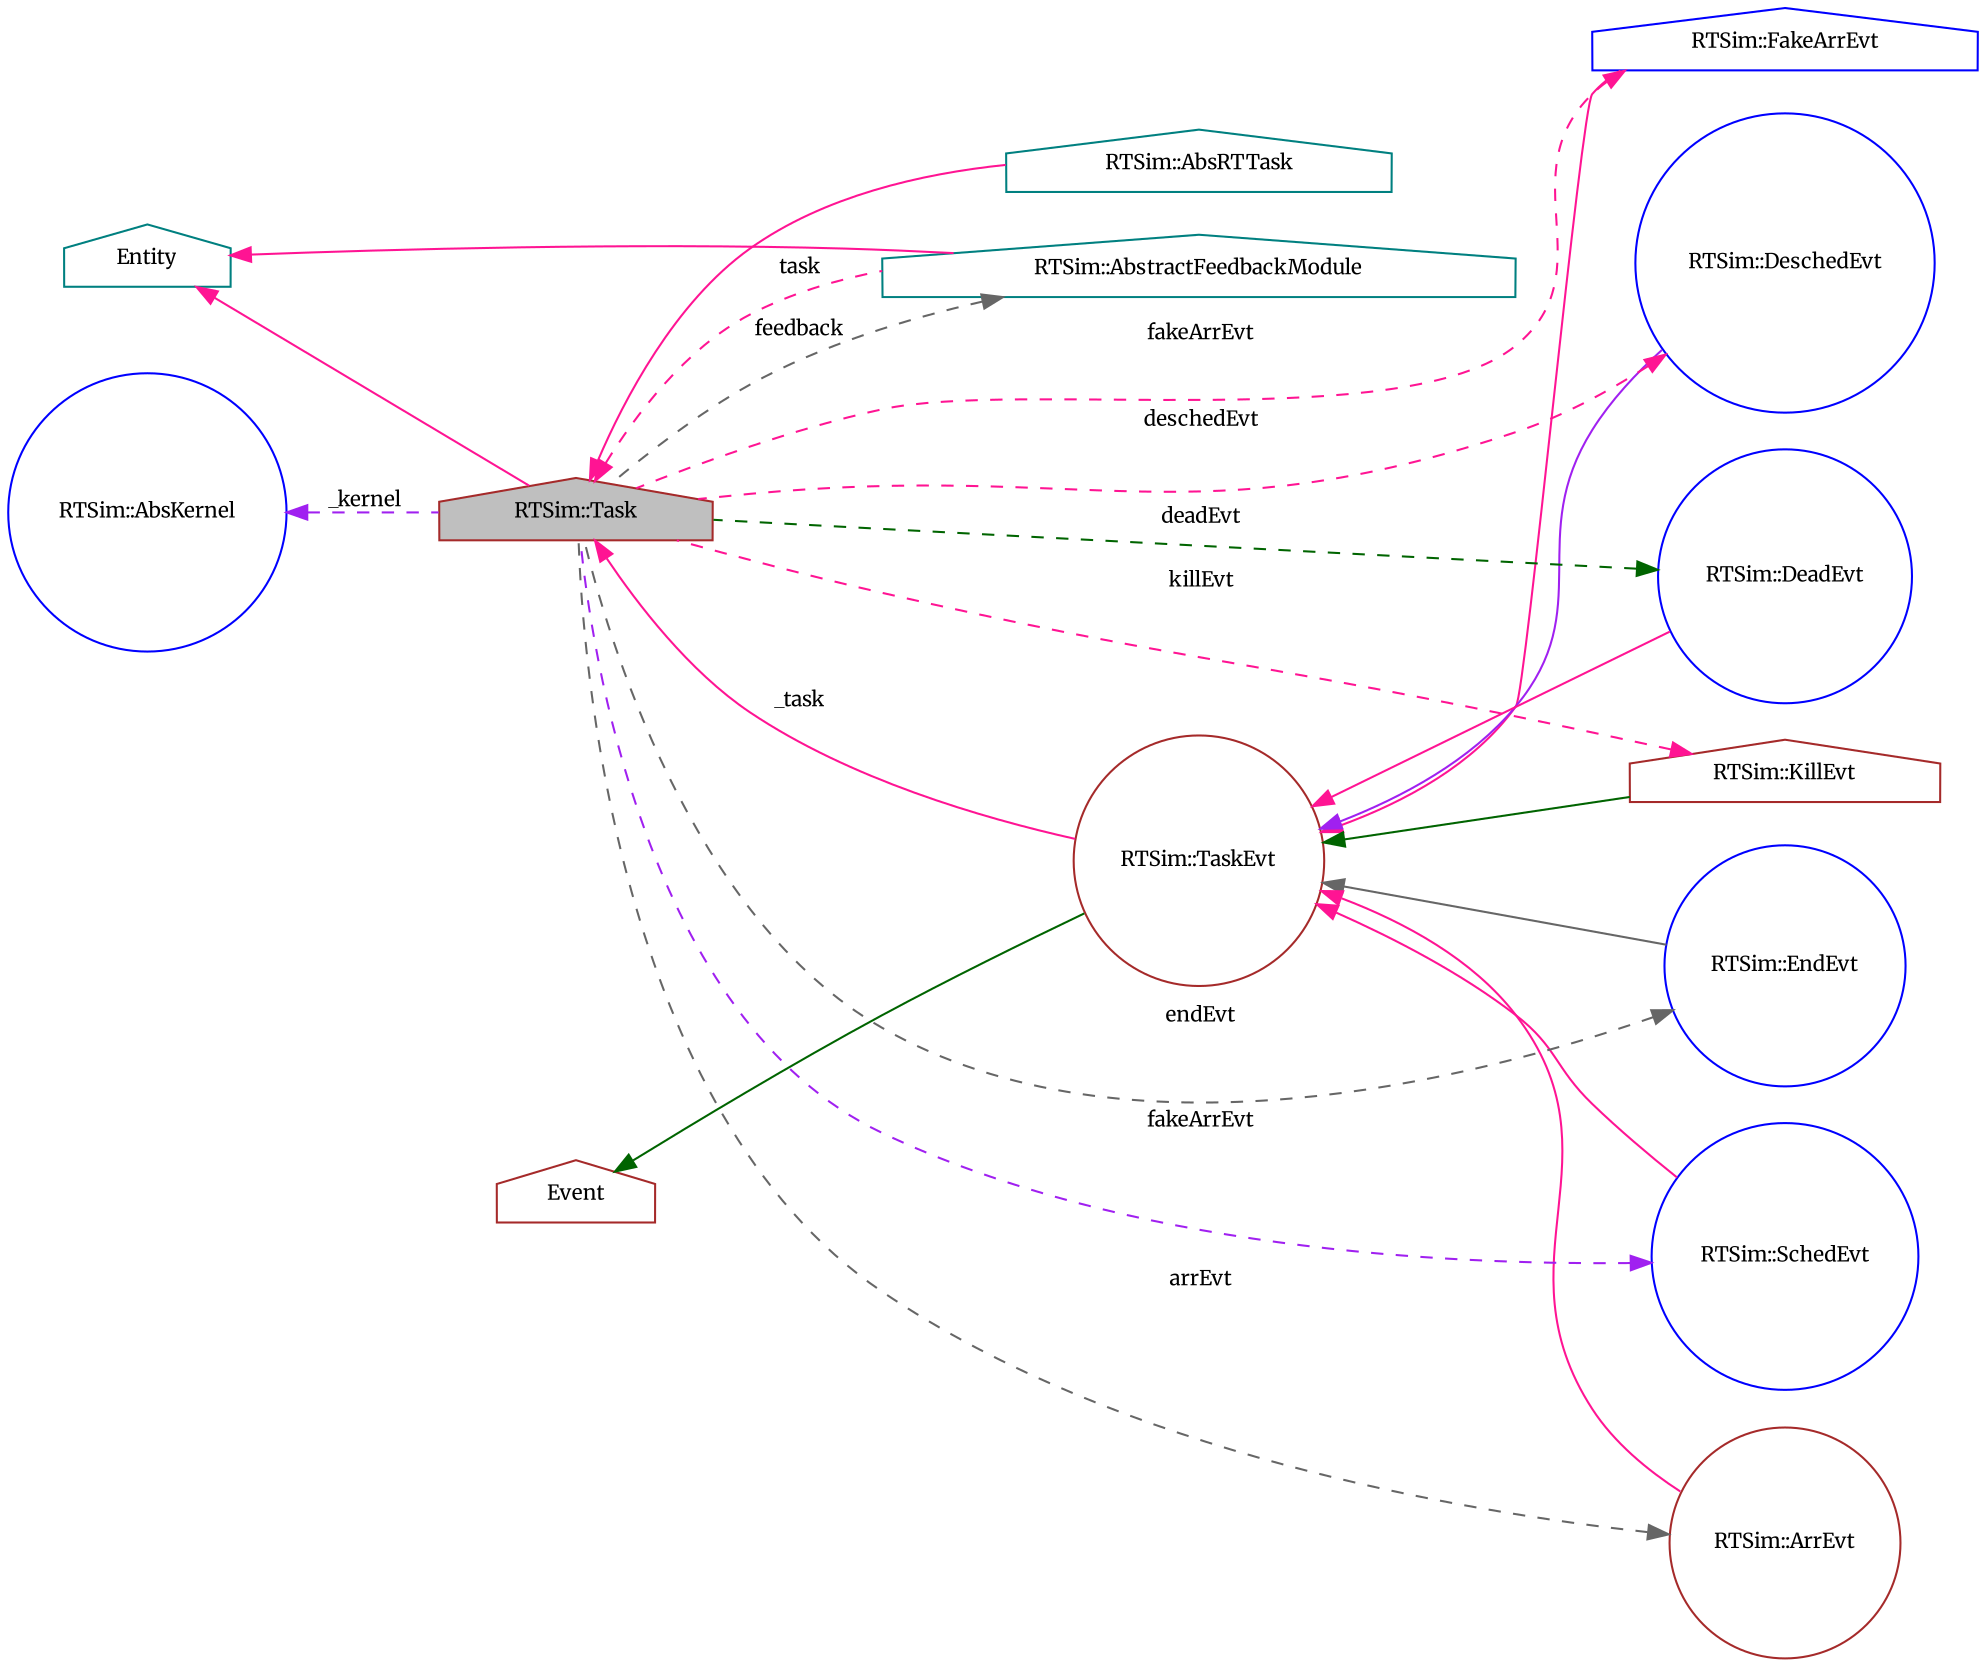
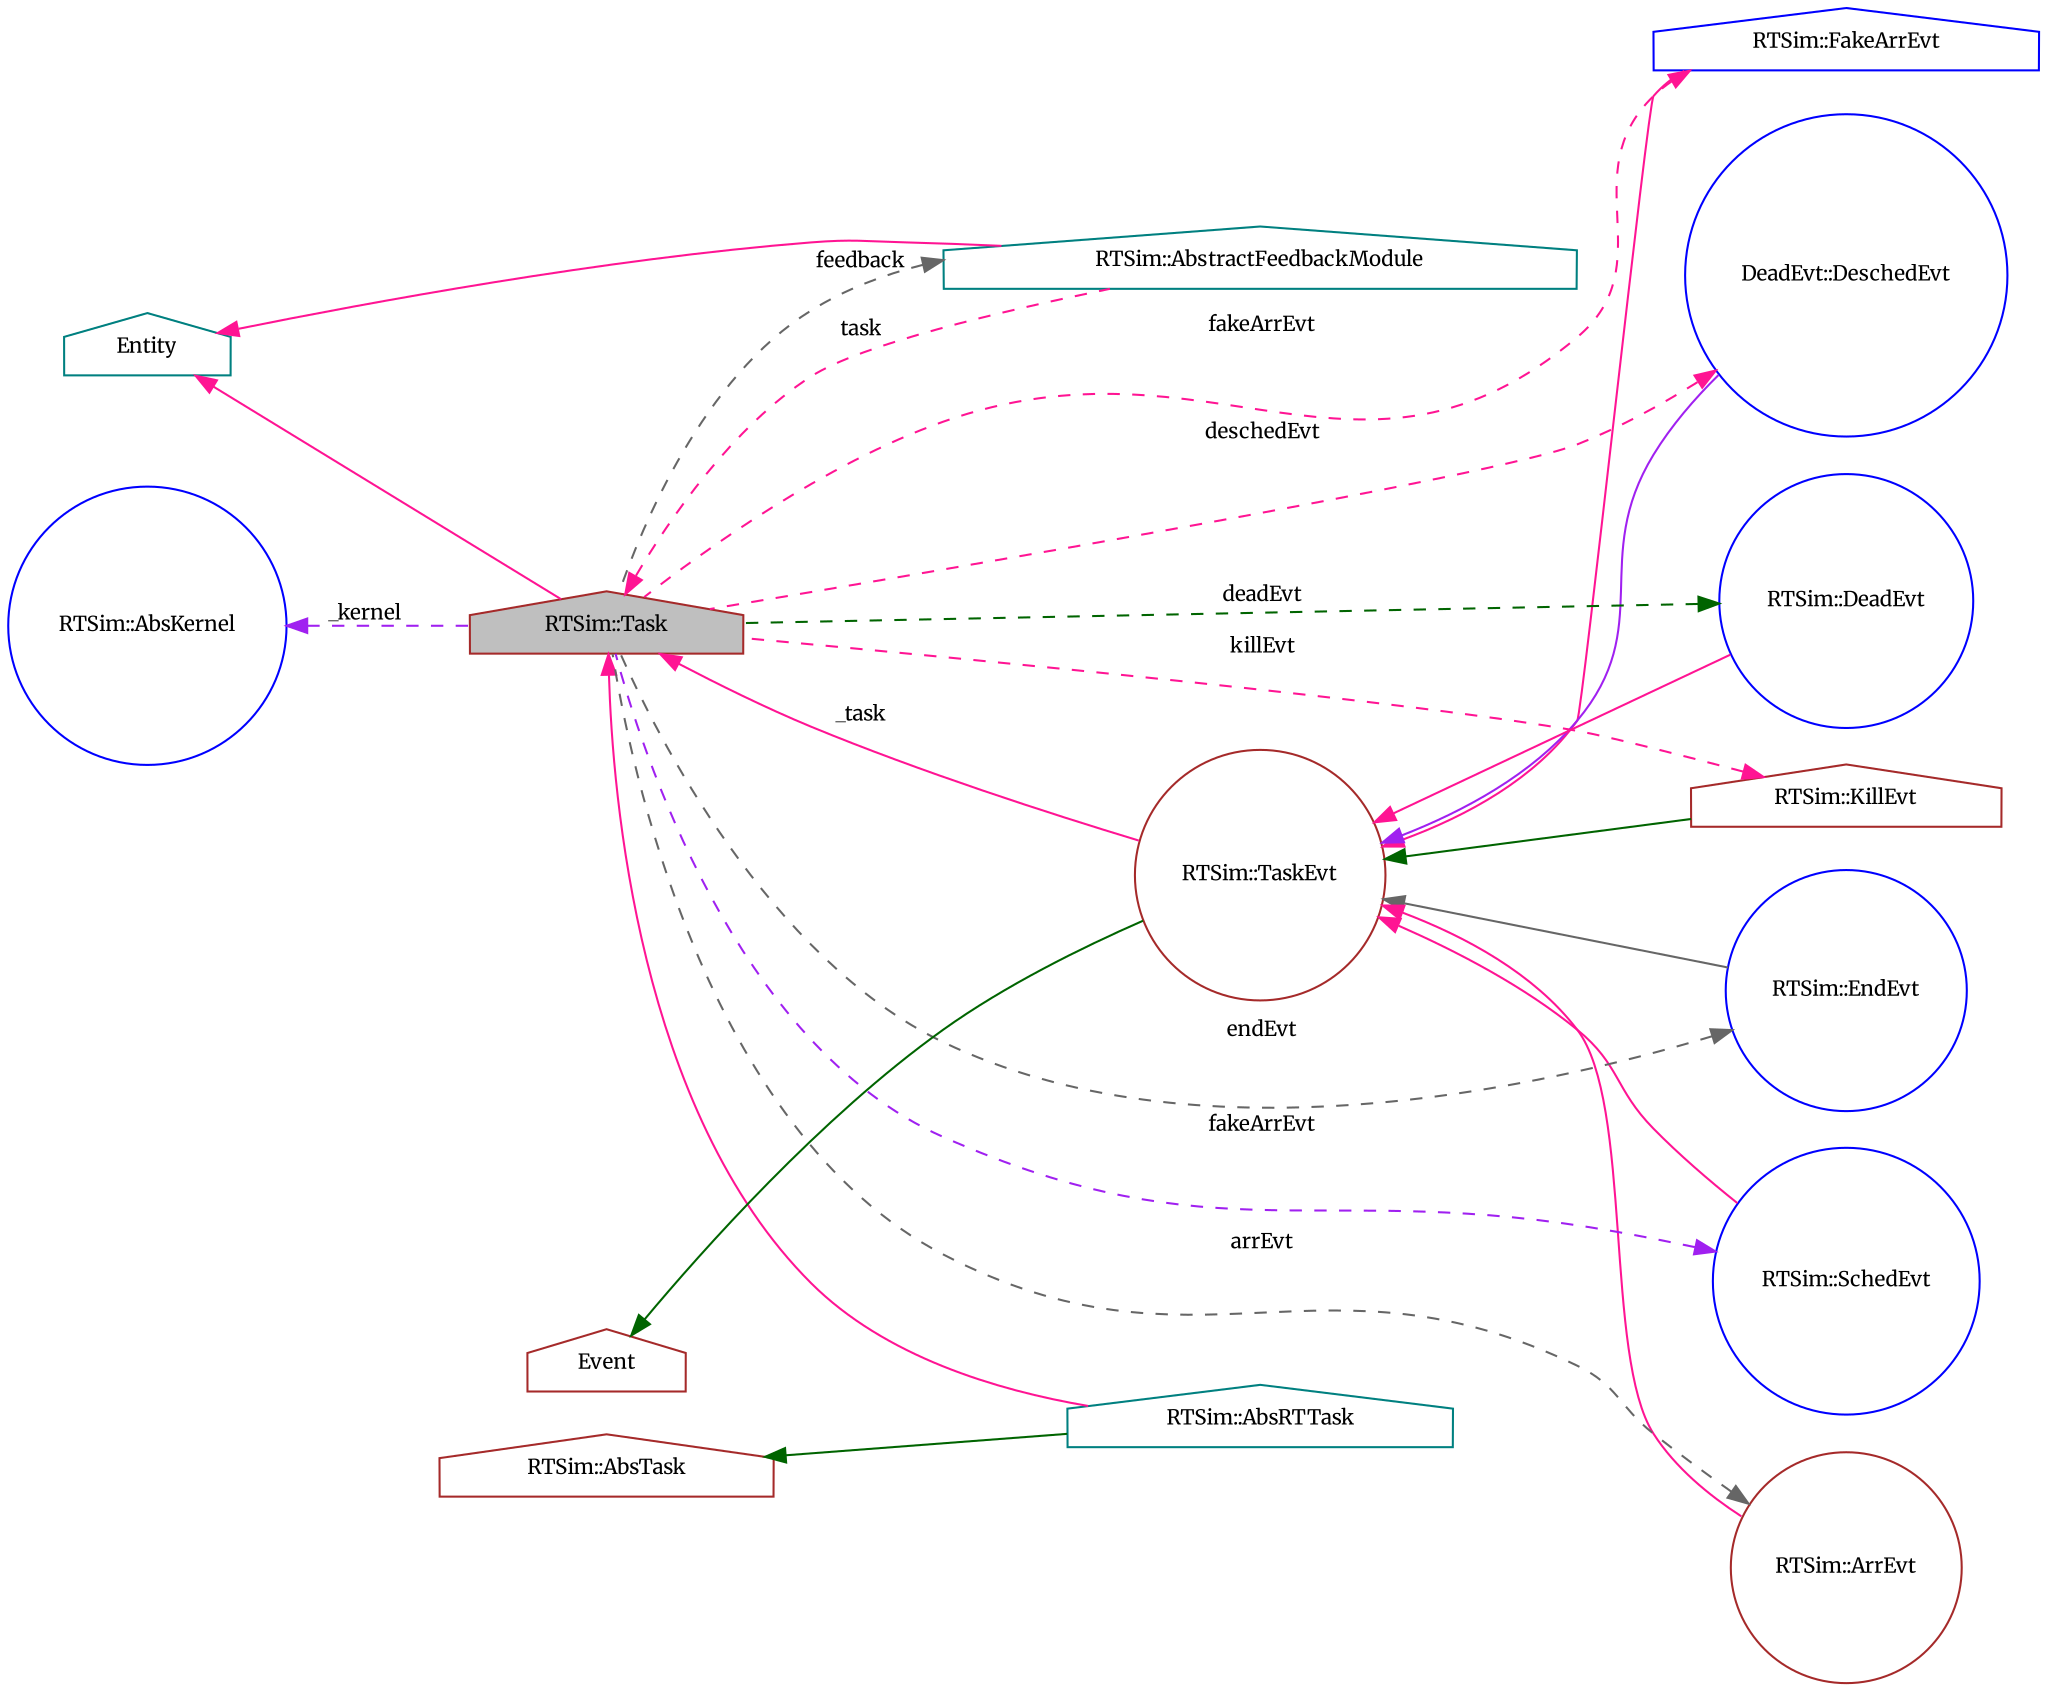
node "RTSim::DeschedEvt": label "RTSim::DeschedEvt" -> "DeadEvt::DeschedEvt"
node "RTSim::AbsTask": added
